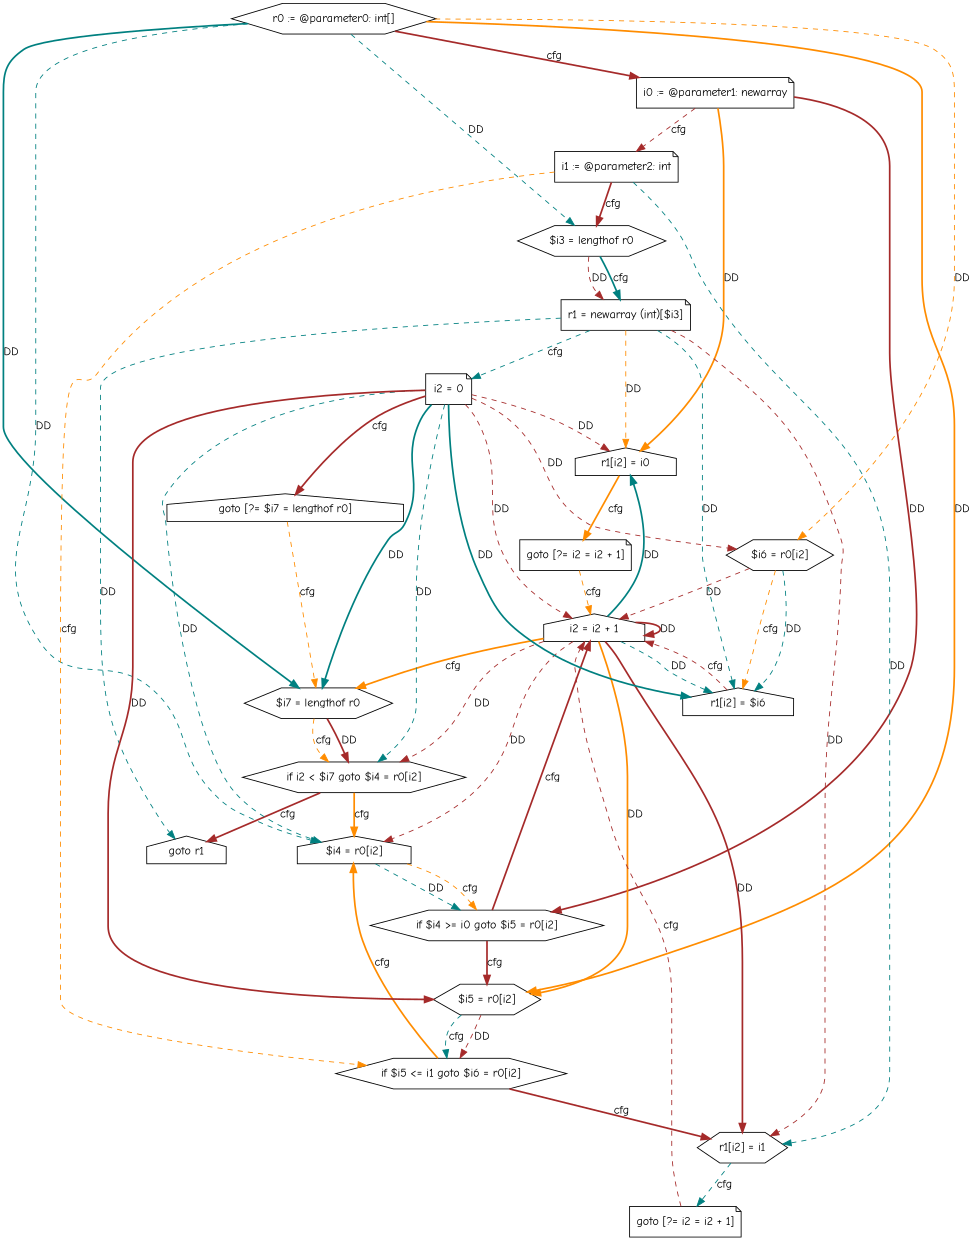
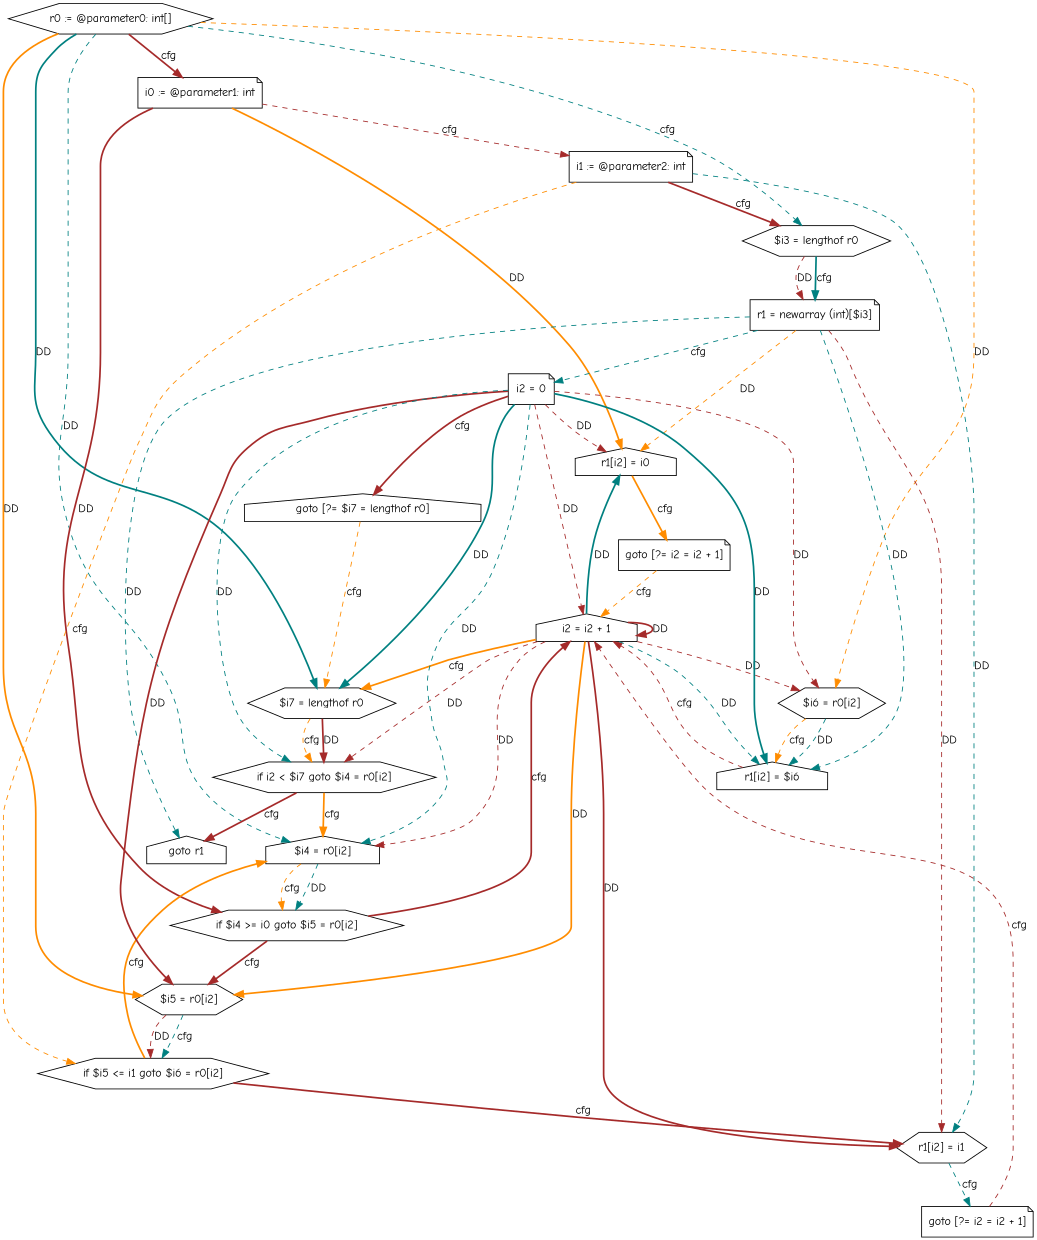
node "i0 := @parameter1: newarray": label "i0 := @parameter1: newarray" -> "i0 := @parameter1: int"
edge "r0 := @parameter0: int[]" -> "$i3 = lengthof r0": label "DD" -> "cfg"
edge "$i6 = r0[i2]" -> "i2 = i2 + 1": reversed
